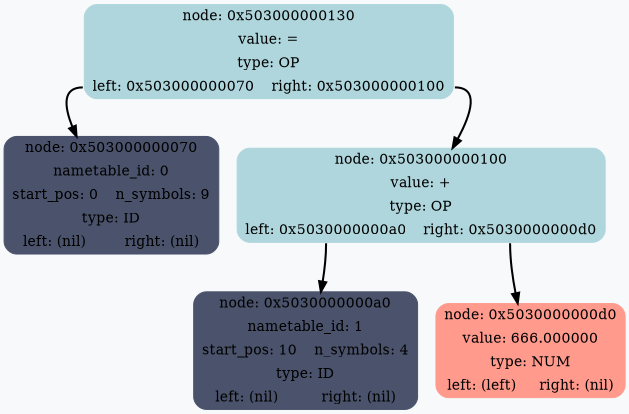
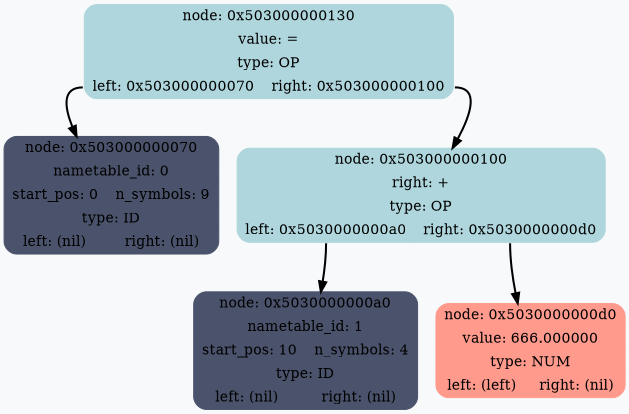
node "node: 0x503000000100": text "value: +" -> "right: +"
